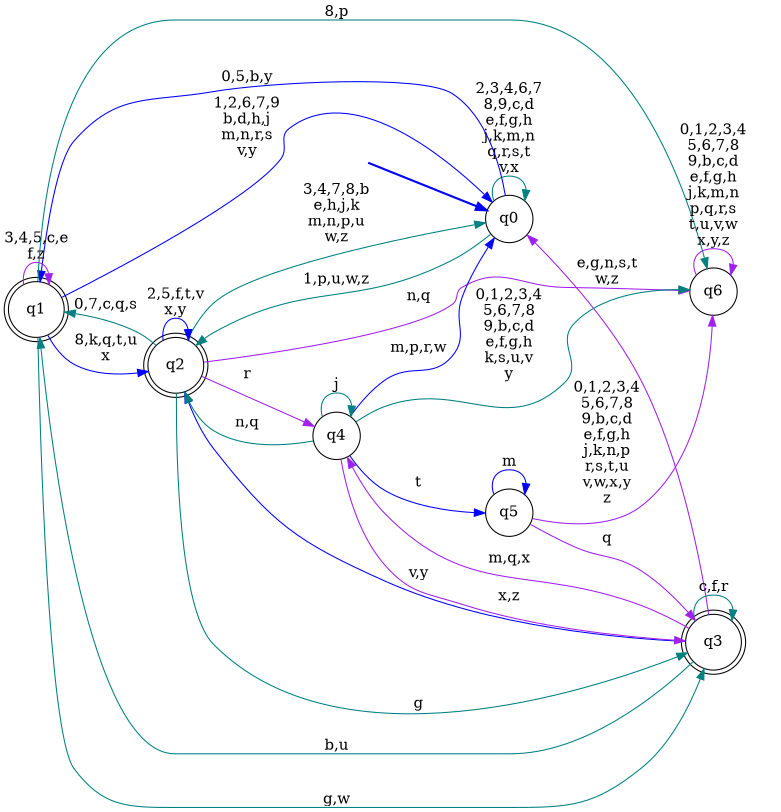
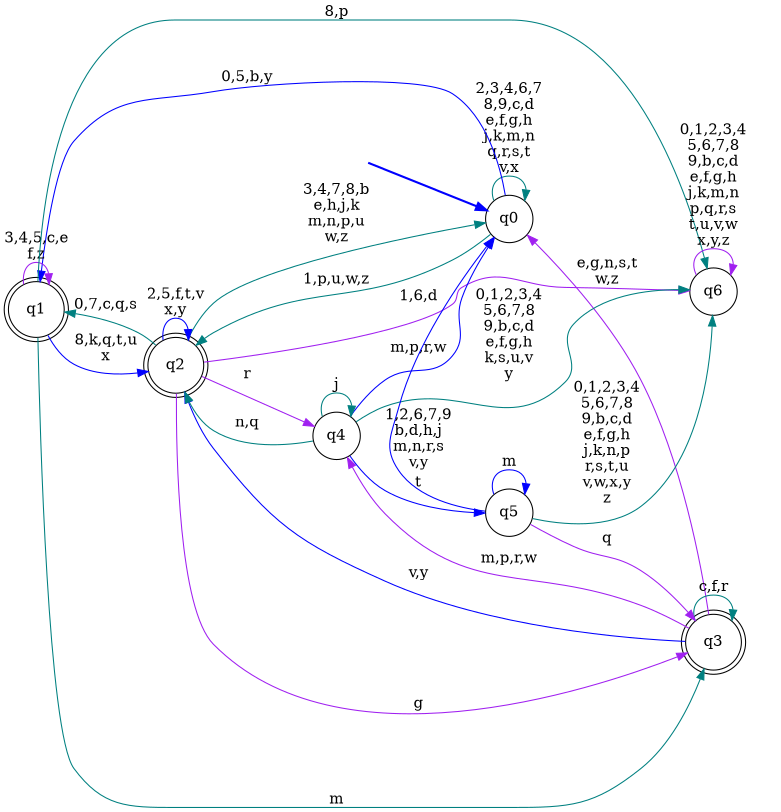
edge "q1" -> "q0": now "q5" -> "q0"
edge "q2" -> "q6": label "n,q" -> "1,6,d"
edge "q5" -> "q6": color purple -> teal
edge "q3" -> "q4": label "m,q,x" -> "m,p,r,w"
edge "q4" -> "q3": removed, label "x,z"
edge "q2" -> "q3": color teal -> purple
edge "q3" -> "q1": removed, label "b,u"
edge "q1" -> "q3": label "g,w" -> "m"
